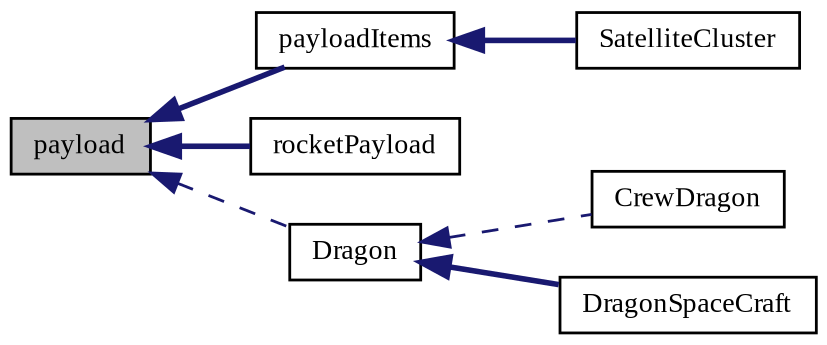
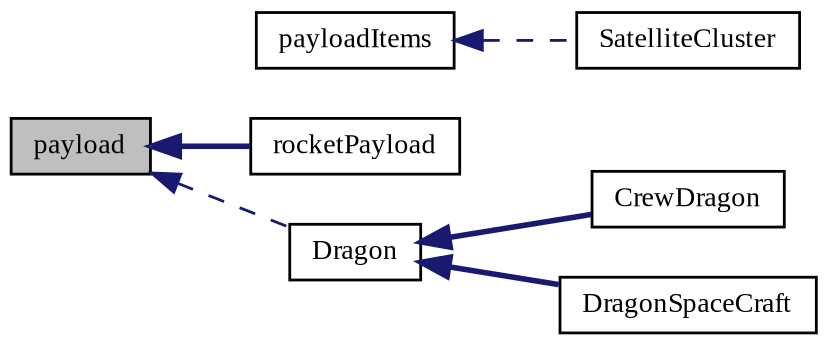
edge "SatelliteCluster" -> "payloadItems": style bold -> dashed
edge "payloadItems" -> "payload": removed
edge "CrewDragon" -> "Dragon": style dashed -> bold
